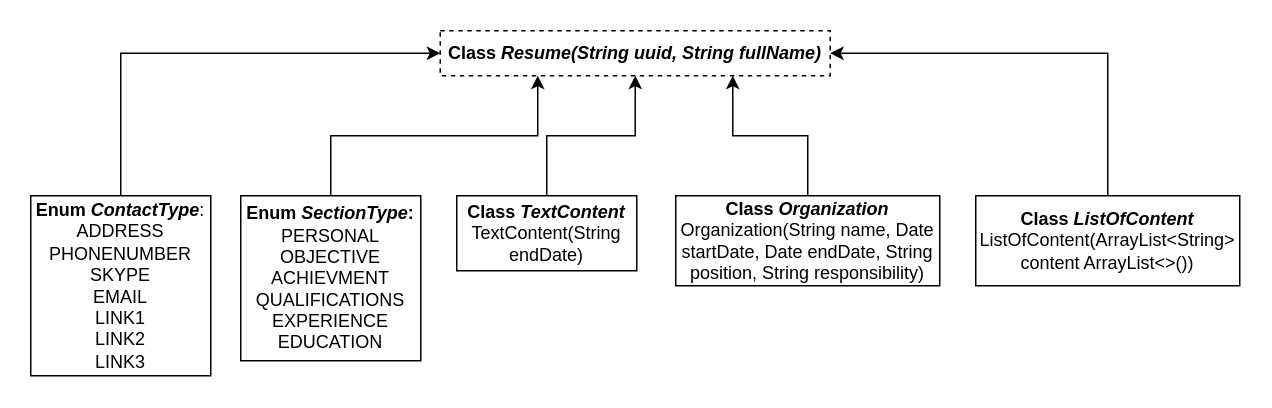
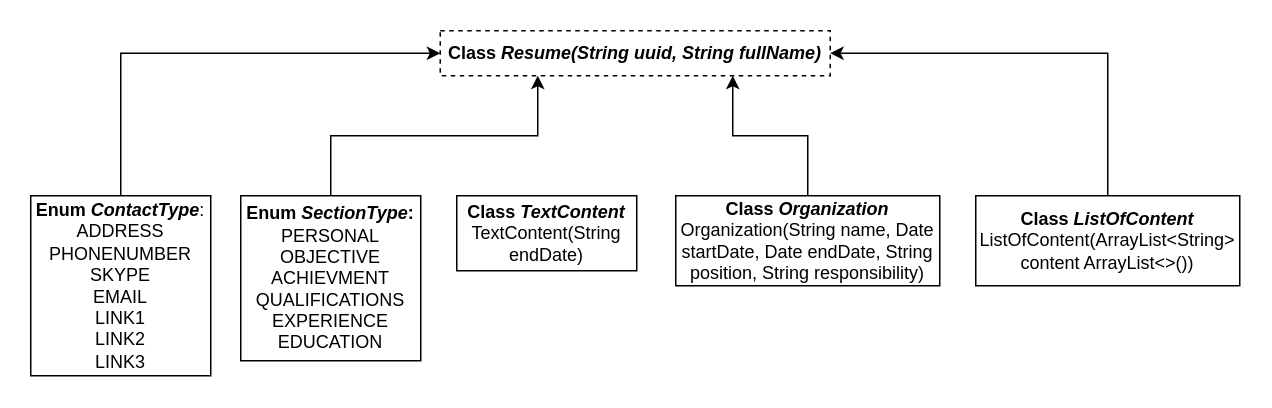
edge "Class TextContent TextContent(String endDate)" -> "Class Resume(String uuid, String fullName)": removed
